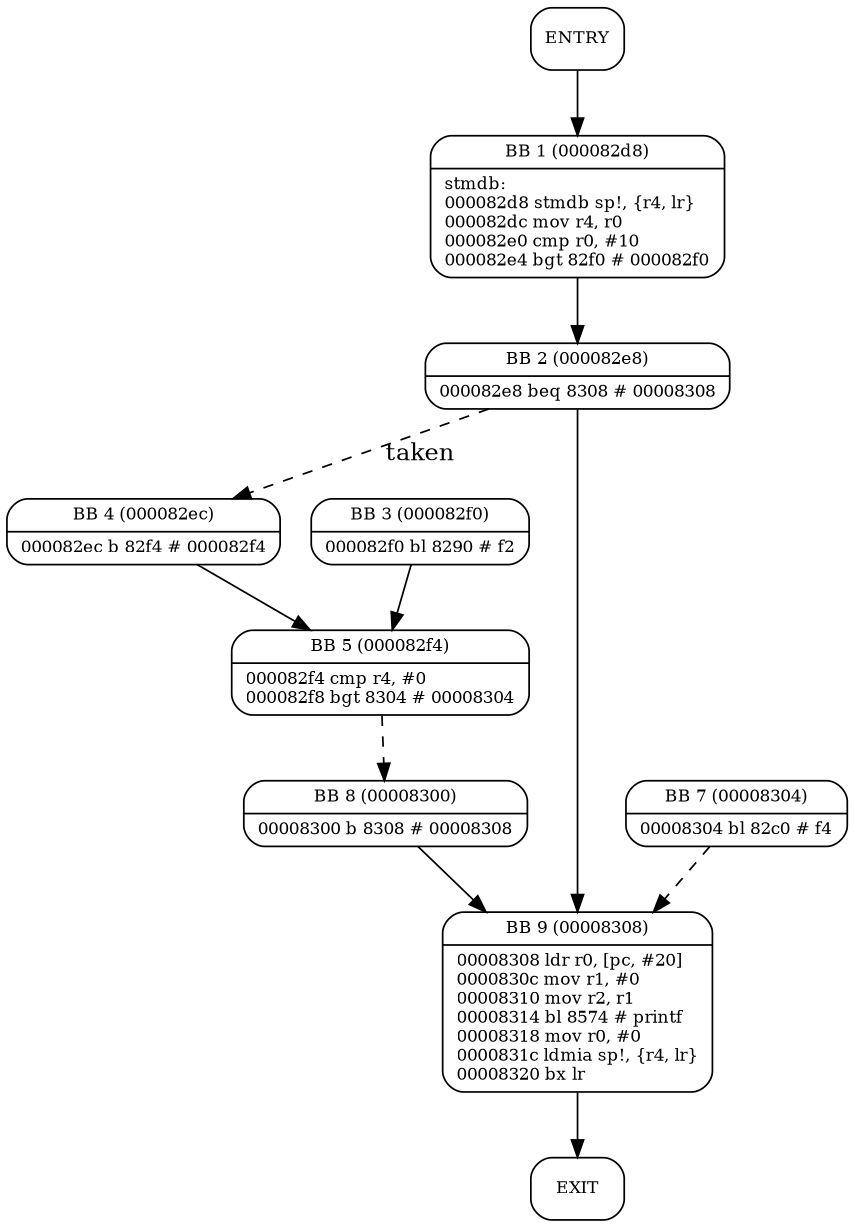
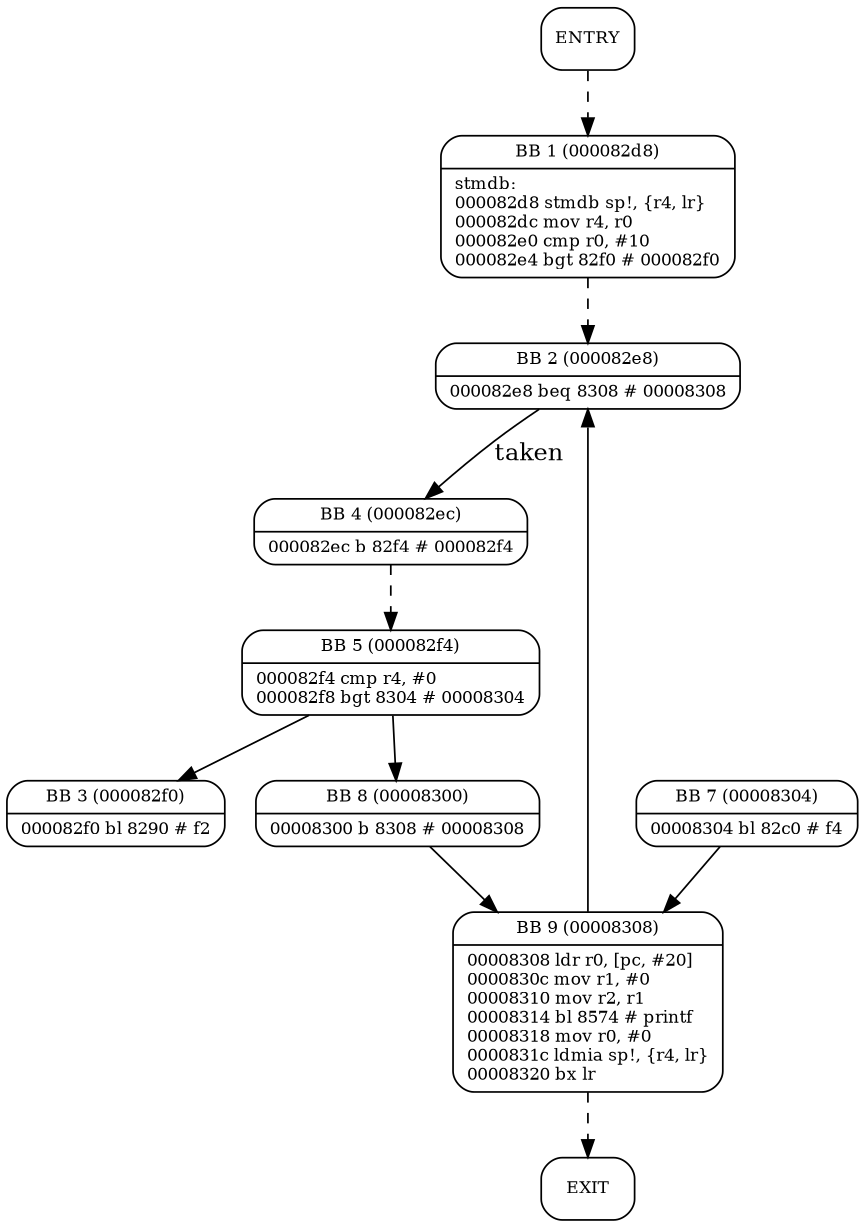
edge "ENTRY" -> "BB 1 (000082d8)": style solid -> dashed
edge "BB 1 (000082d8)" -> "BB 2 (000082e8)": style solid -> dashed
edge "BB 2 (000082e8)" -> "BB 4 (000082ec)": style dashed -> solid
edge "BB 3 (000082f0)" -> "BB 5 (000082f4)": reversed
edge "BB 4 (000082ec)" -> "BB 5 (000082f4)": style solid -> dashed
edge "BB 2 (000082e8)" -> "BB 9 (00008308)": reversed
edge "BB 5 (000082f4)" -> "BB 8 (00008300)": style dashed -> solid
edge "BB 7 (00008304)" -> "BB 9 (00008308)": style dashed -> solid
edge "BB 9 (00008308)" -> "EXIT": style solid -> dashed
